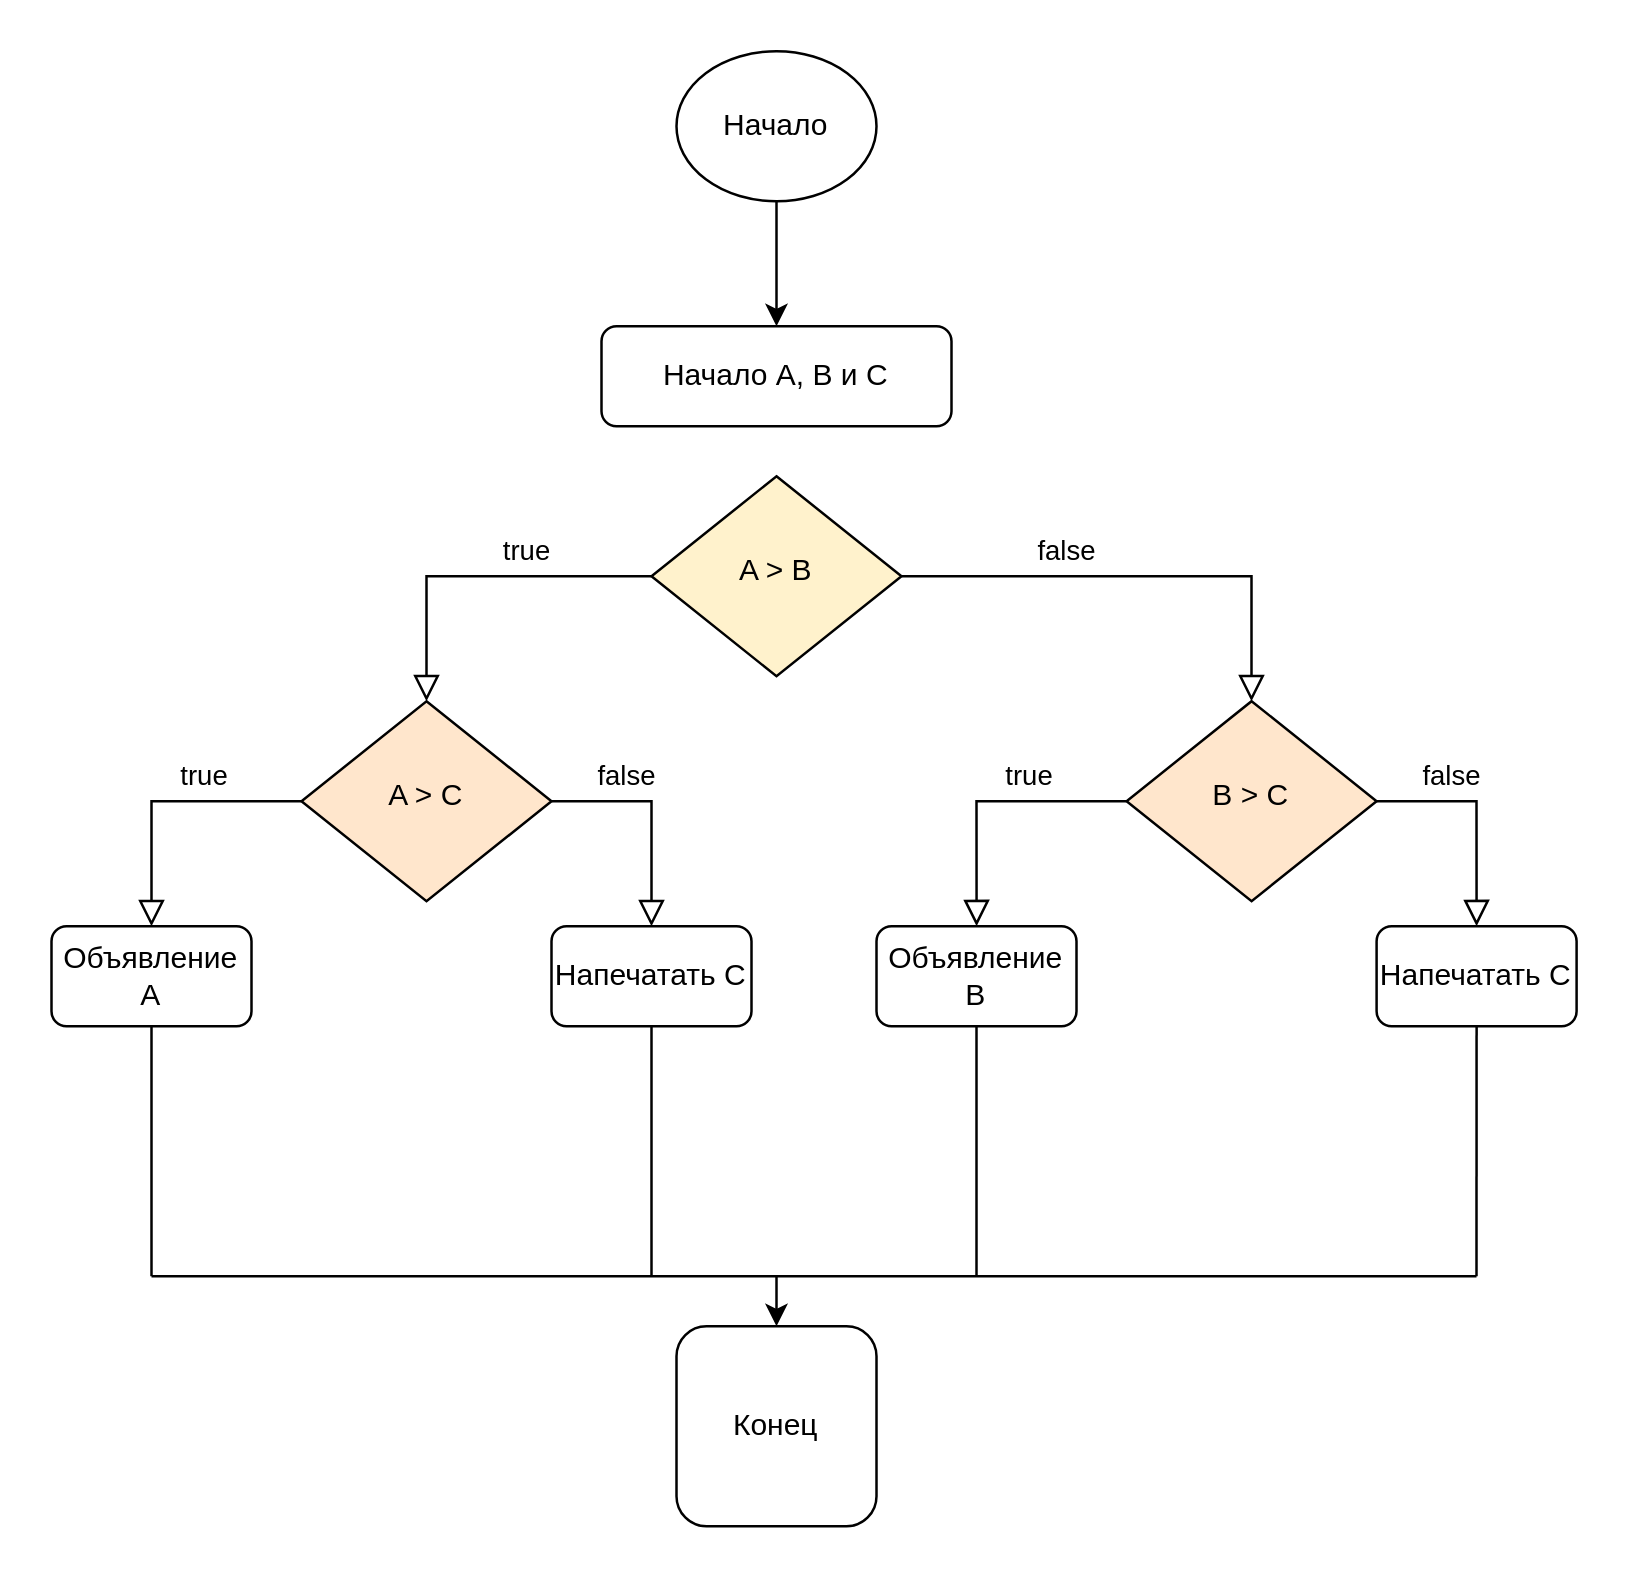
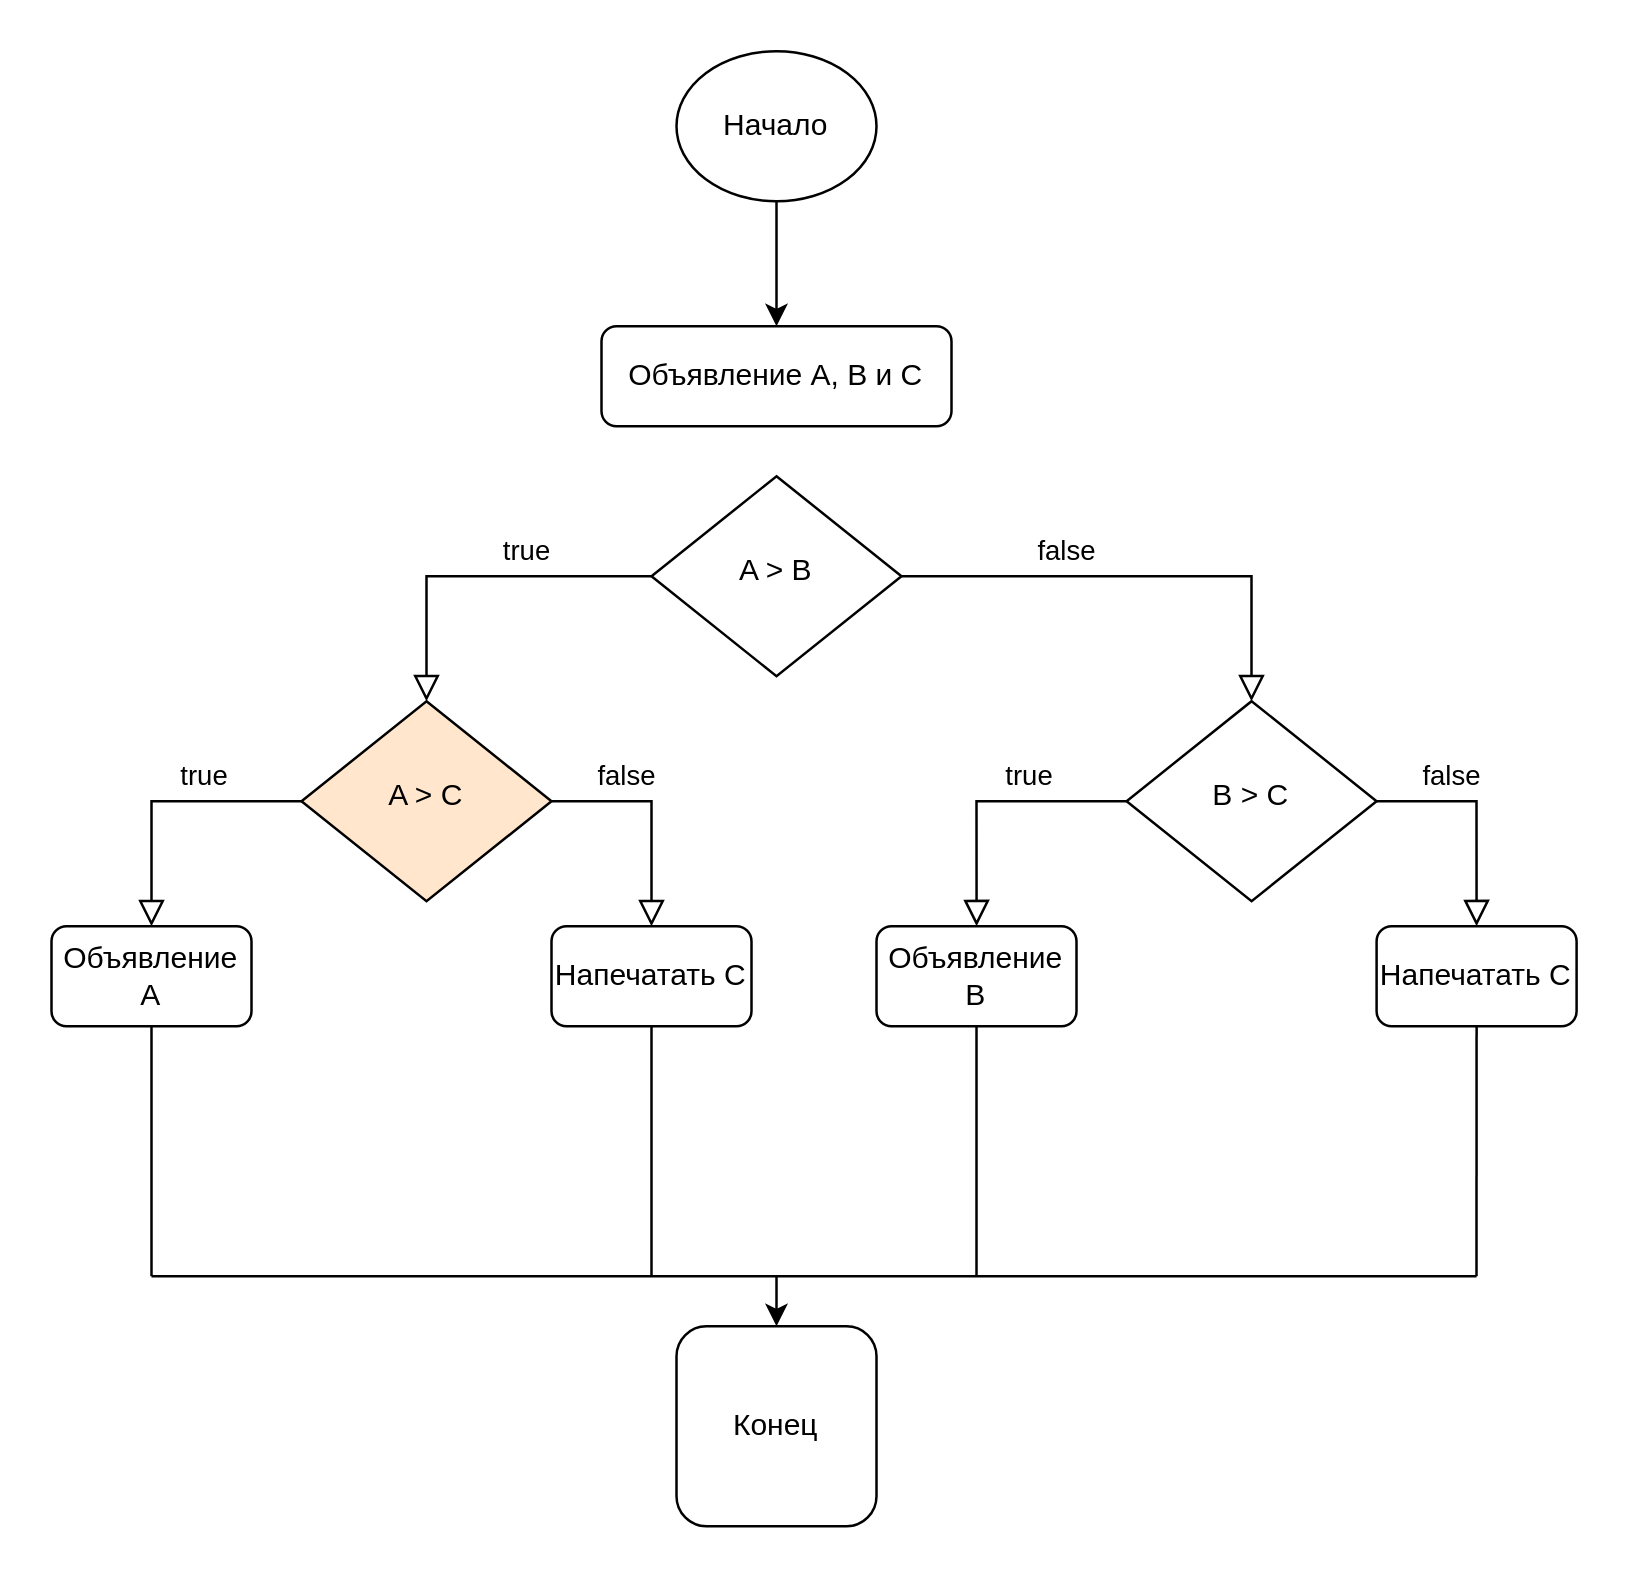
node "Начало A, B и С": label "Начало A, B и С" -> "Объявление A, B и С"
node "A > B": fillcolor #fff2cc -> #ffffff
node "B > C": fillcolor #ffe6cc -> #ffffff
